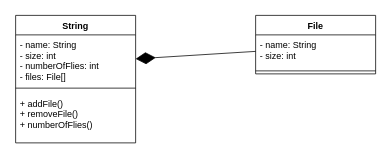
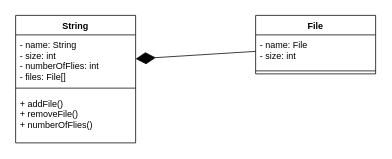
node "- name: String - size: int": label "- name: String - size: int" -> "- name: File - size: int"
